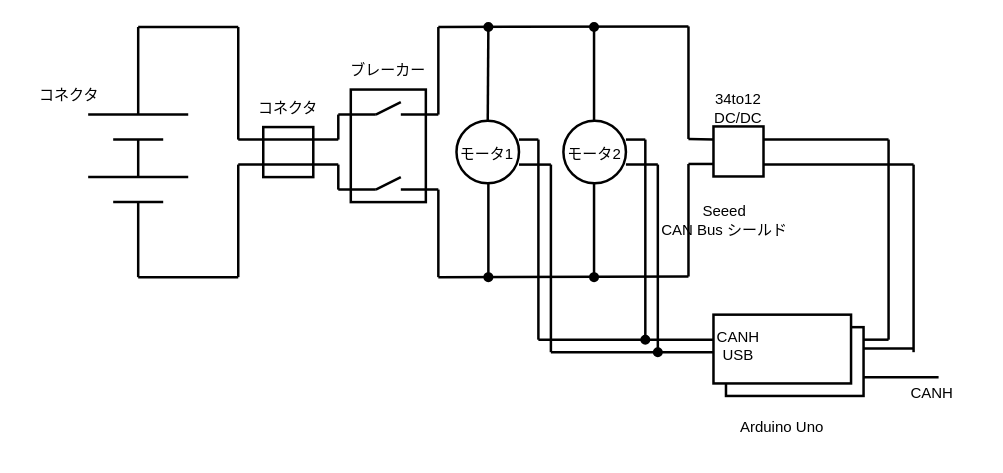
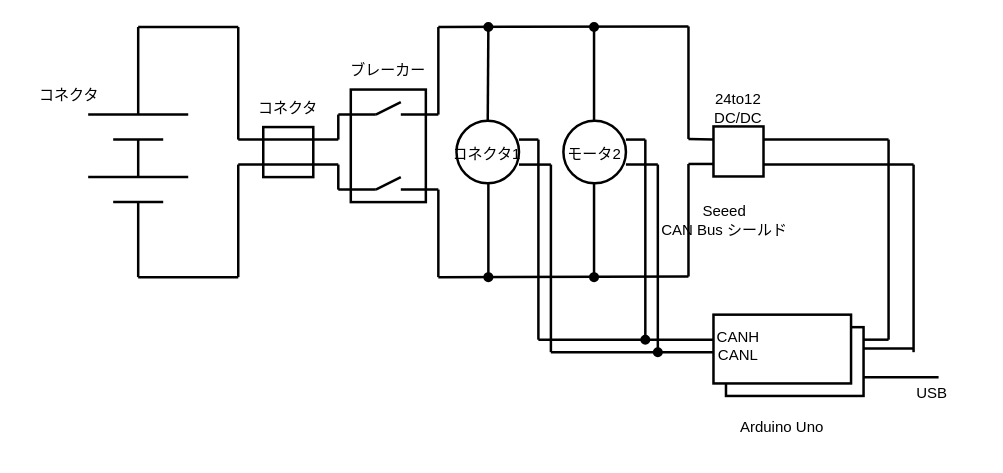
node "34to12 DC/DC": label "34to12 DC/DC" -> "24to12 DC/DC"
node "モータ1": label "モータ1" -> "コネクタ1"
node "CANH USB": label "CANH USB" -> "CANH CANL"
node "CANH": label "CANH" -> "USB"
